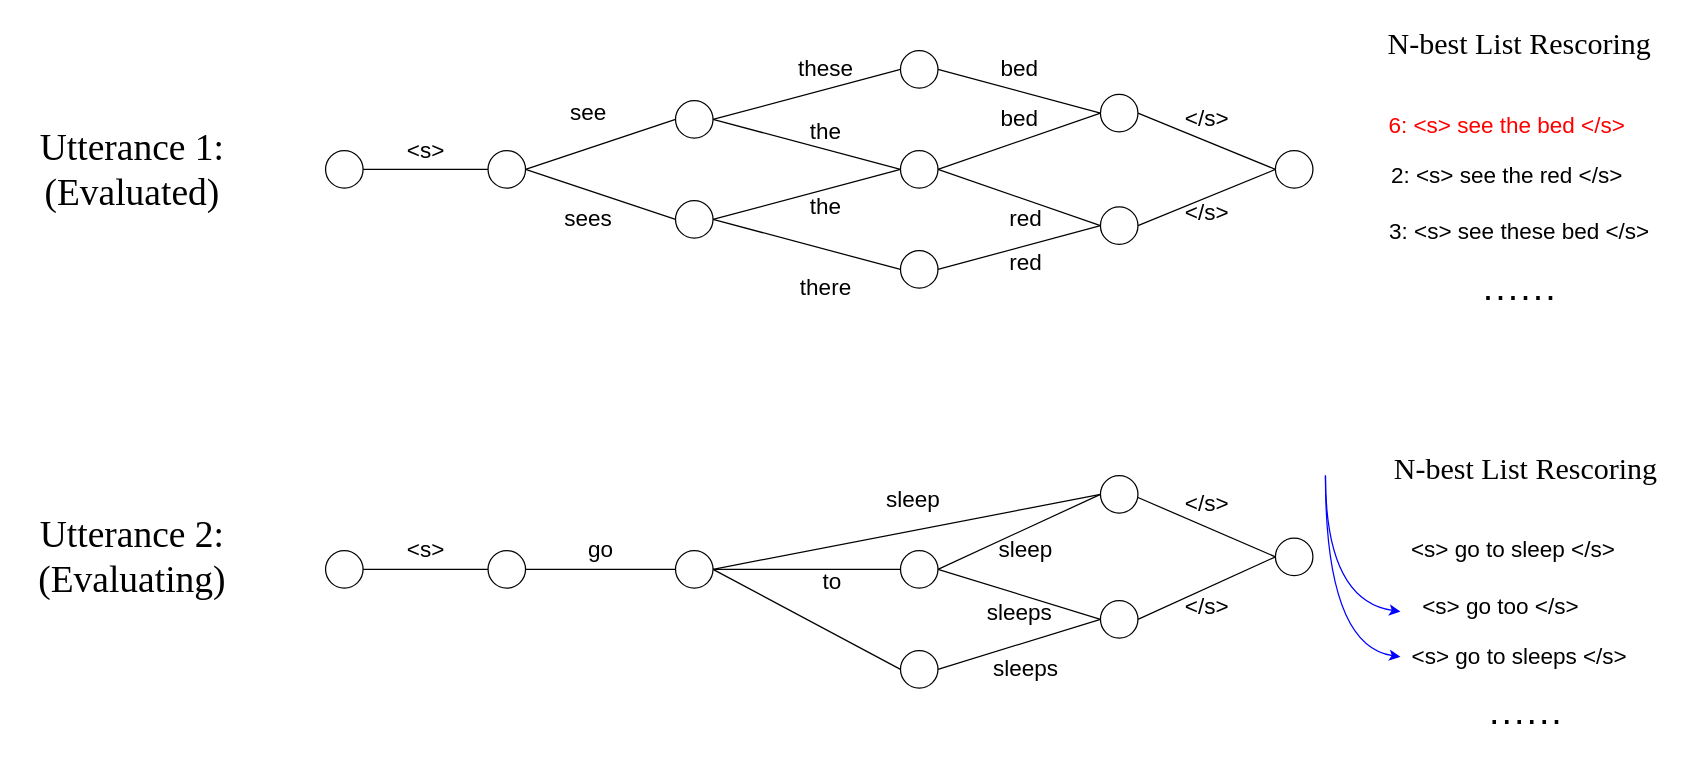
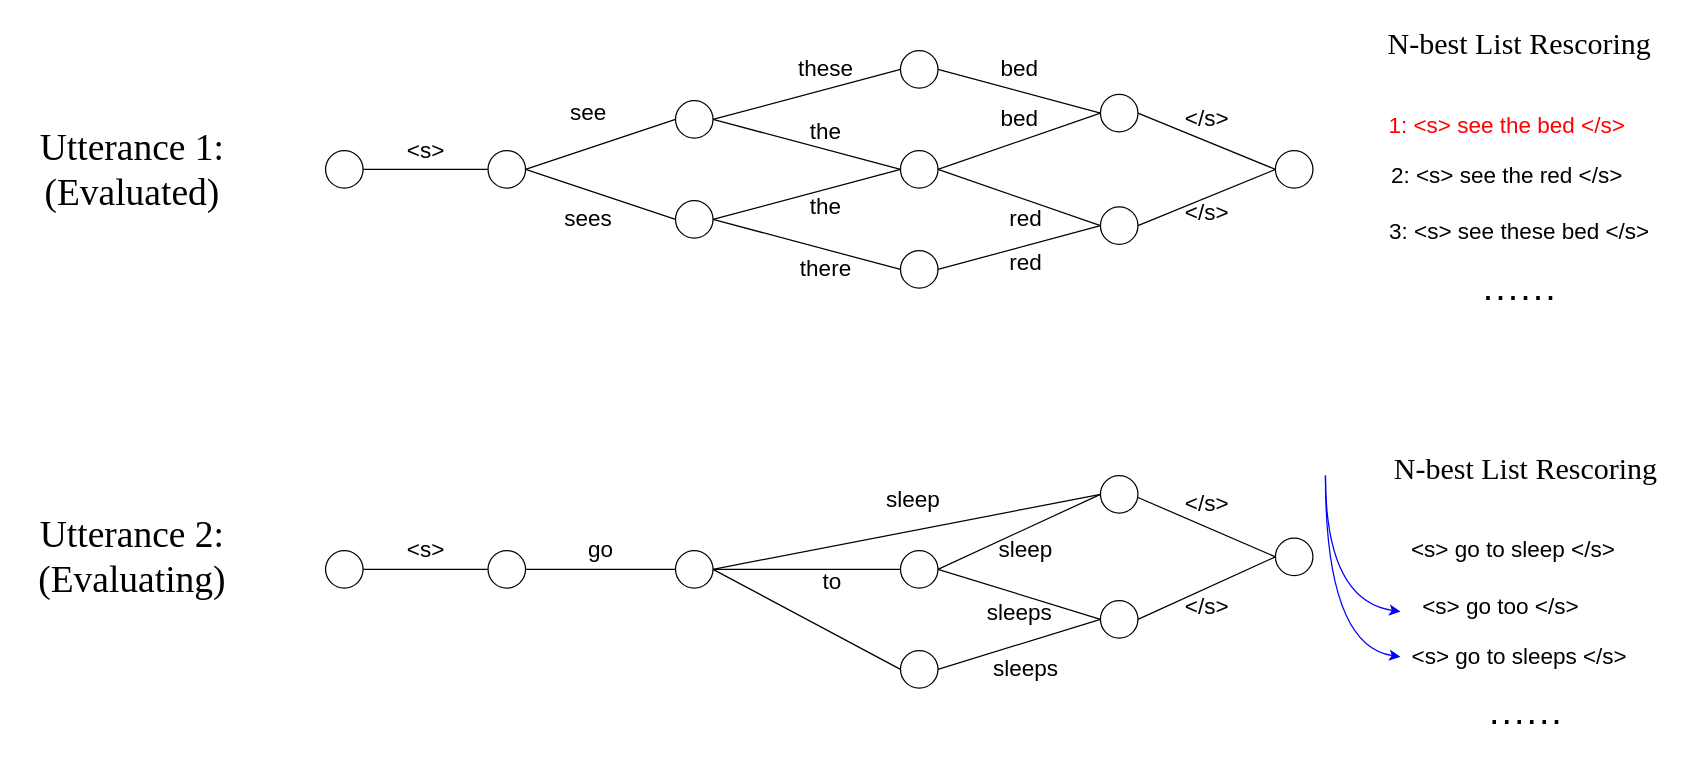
node "6: <s> see the bed </s>": label "6: <s> see the bed </s>" -> "1: <s> see the bed </s>"
node "there": moved (826, 288) -> (826, 269)
